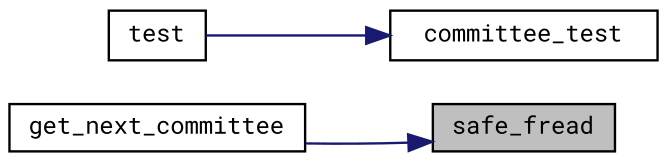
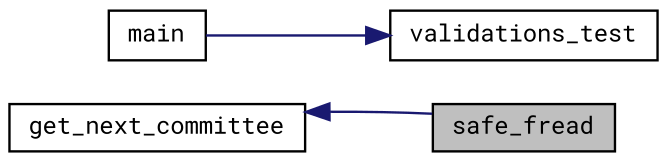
node "test": label "test" -> "main"
node "committee_test": label "committee_test" -> "validations_test"
edge "get_next_committee" -> "safe_fread": reversed
